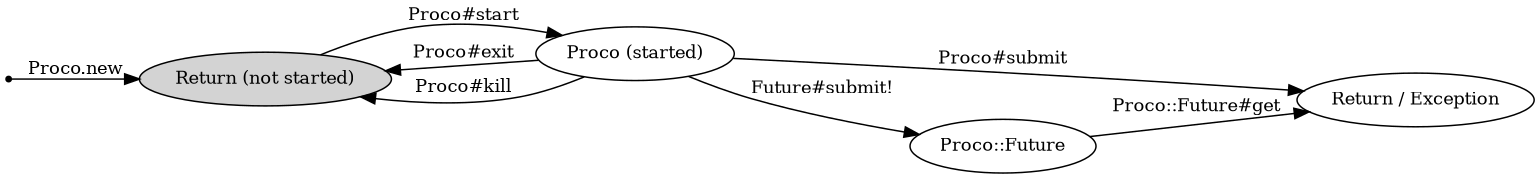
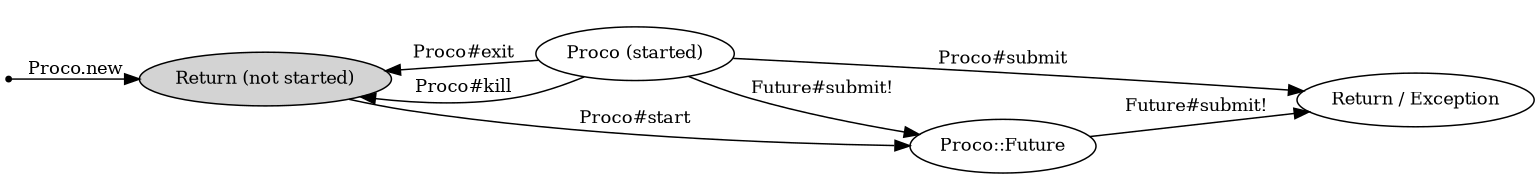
edge "Return (not started)" -> "Proco (started)": now "Return (not started)" -> "Proco::Future"
edge "Proco::Future" -> "Return / Exception": label "Proco::Future#get" -> "Future#submit!"
